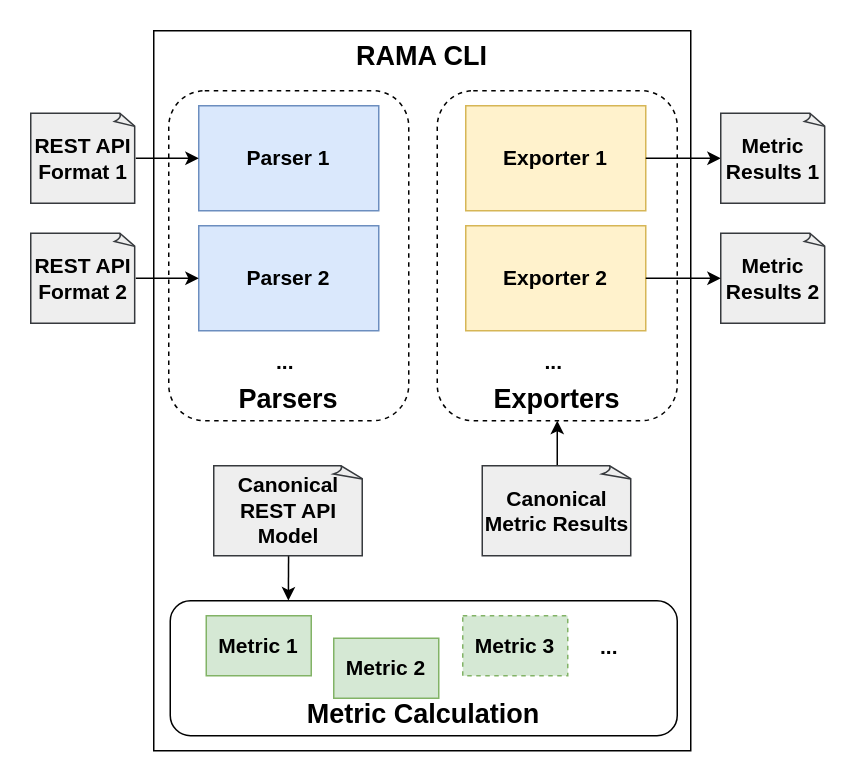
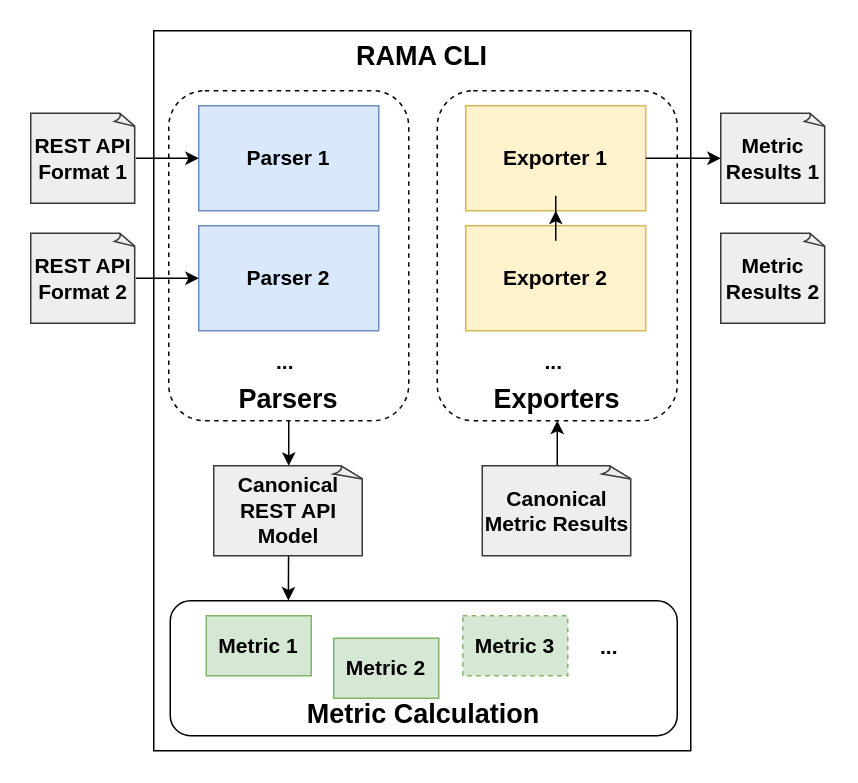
edge "Exporter 2" -> "Metric Results 2": now "Exporter 2" -> "Exporter 1"
edge "Parsers" -> "Canonical REST API Model": added
